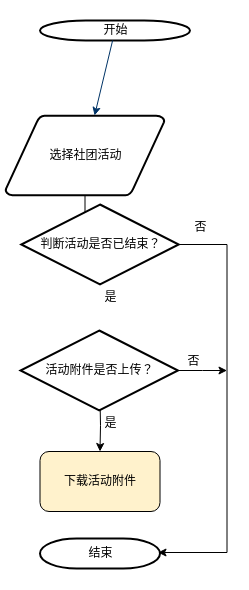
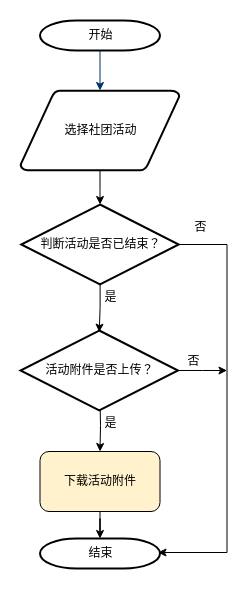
node "开始": size 150x20 -> 120x30
node "选择社团活动": moved (85, 156) -> (100, 131)
edge "判断活动是否已结束？" -> "活动附件是否上传？": added
edge "下载活动附件" -> "结束": added
